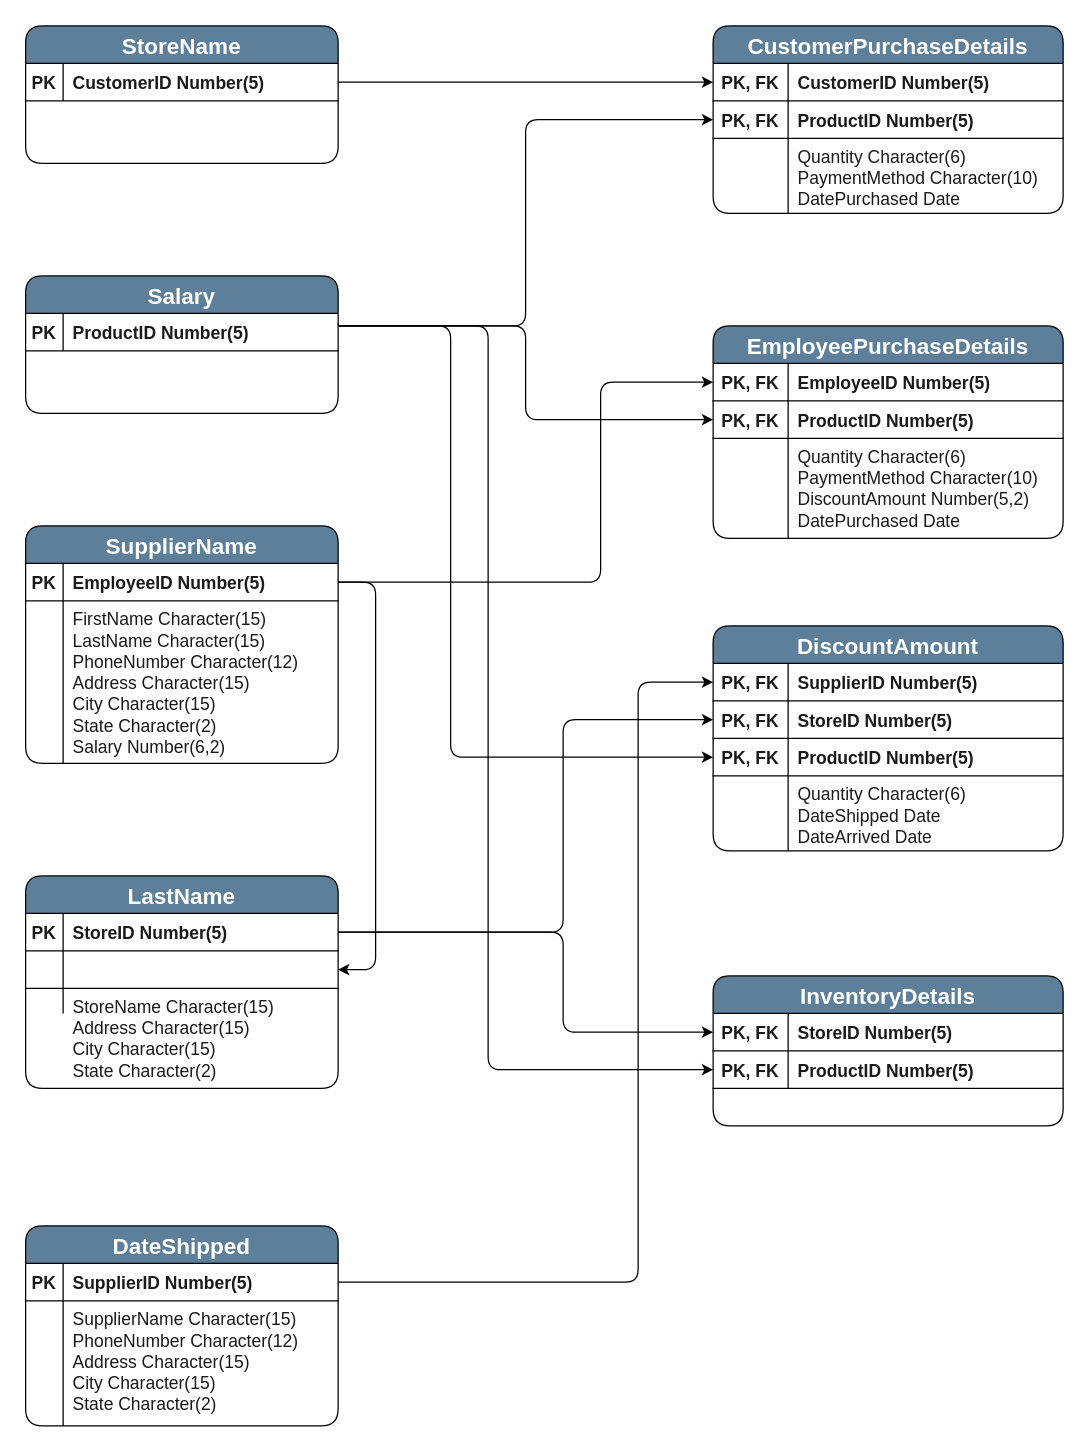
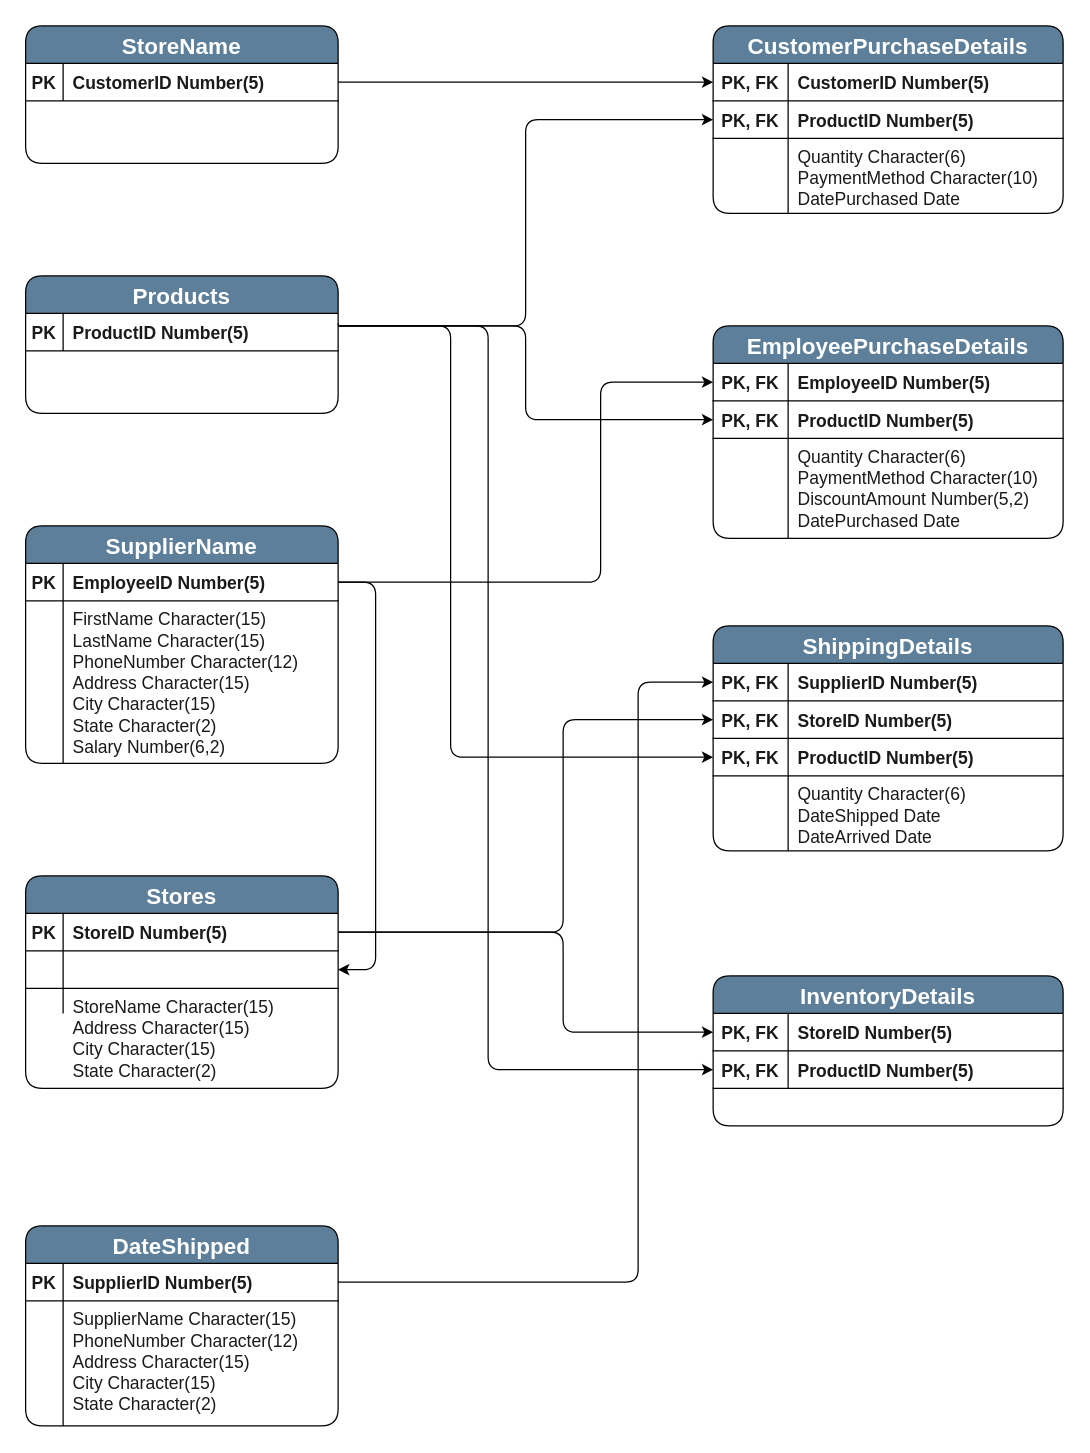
node "Salary": label "Salary" -> "Products"
node "DiscountAmount": label "DiscountAmount" -> "ShippingDetails"
node "LastName": label "LastName" -> "Stores"
